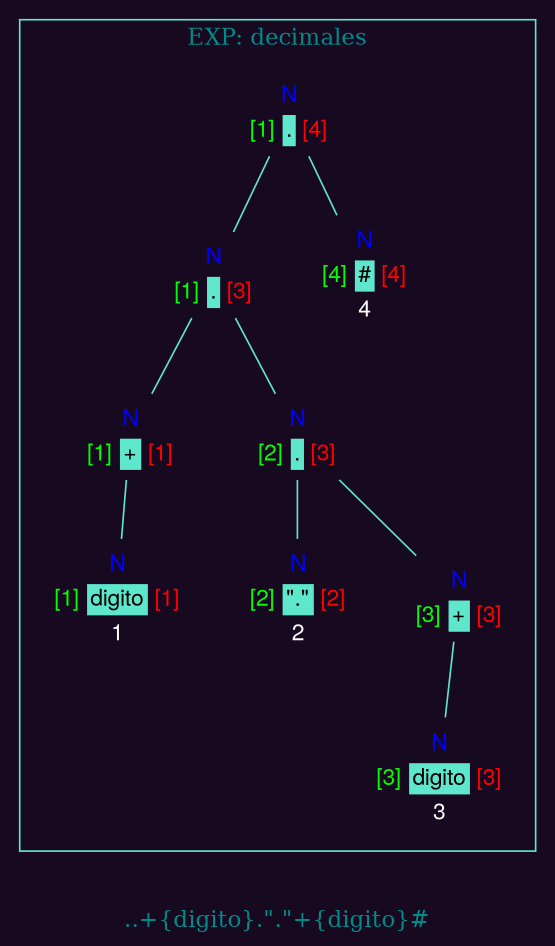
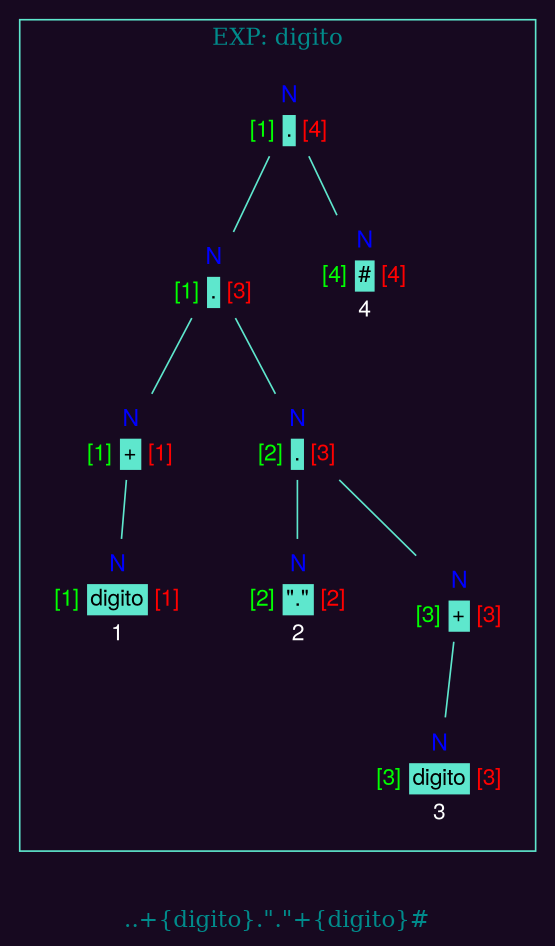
cluster "EXP: decimales": label "EXP: decimales" -> "EXP: digito"
